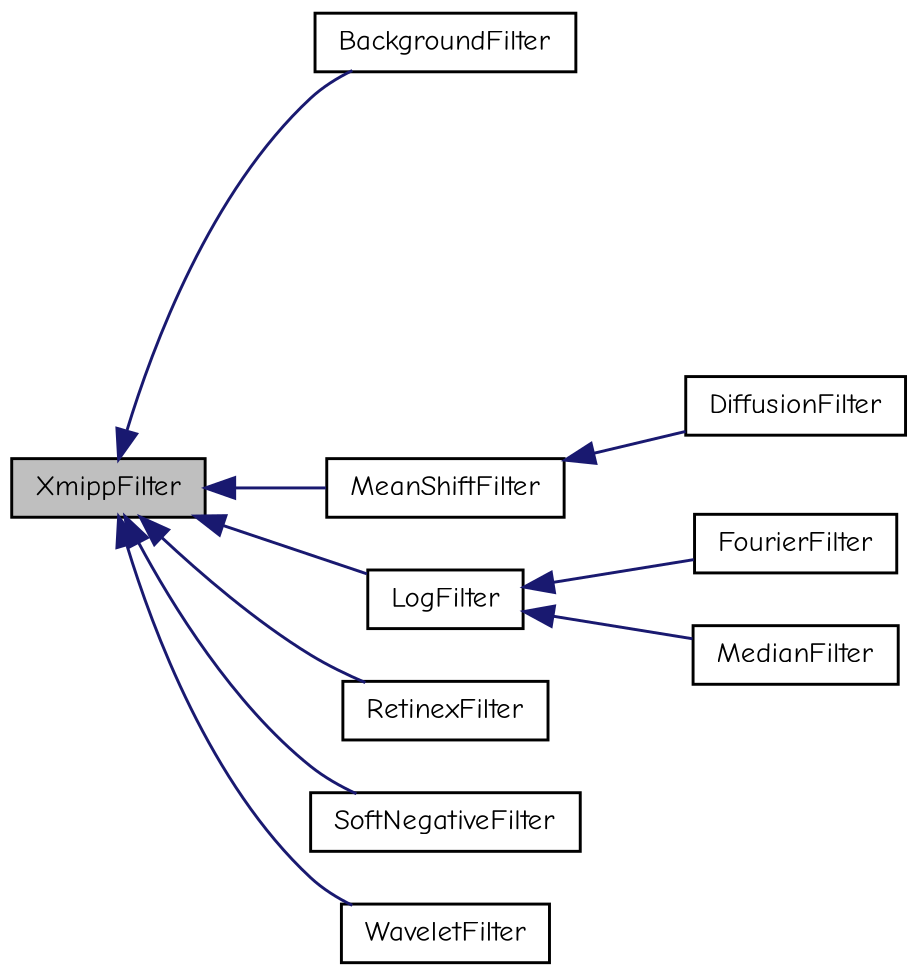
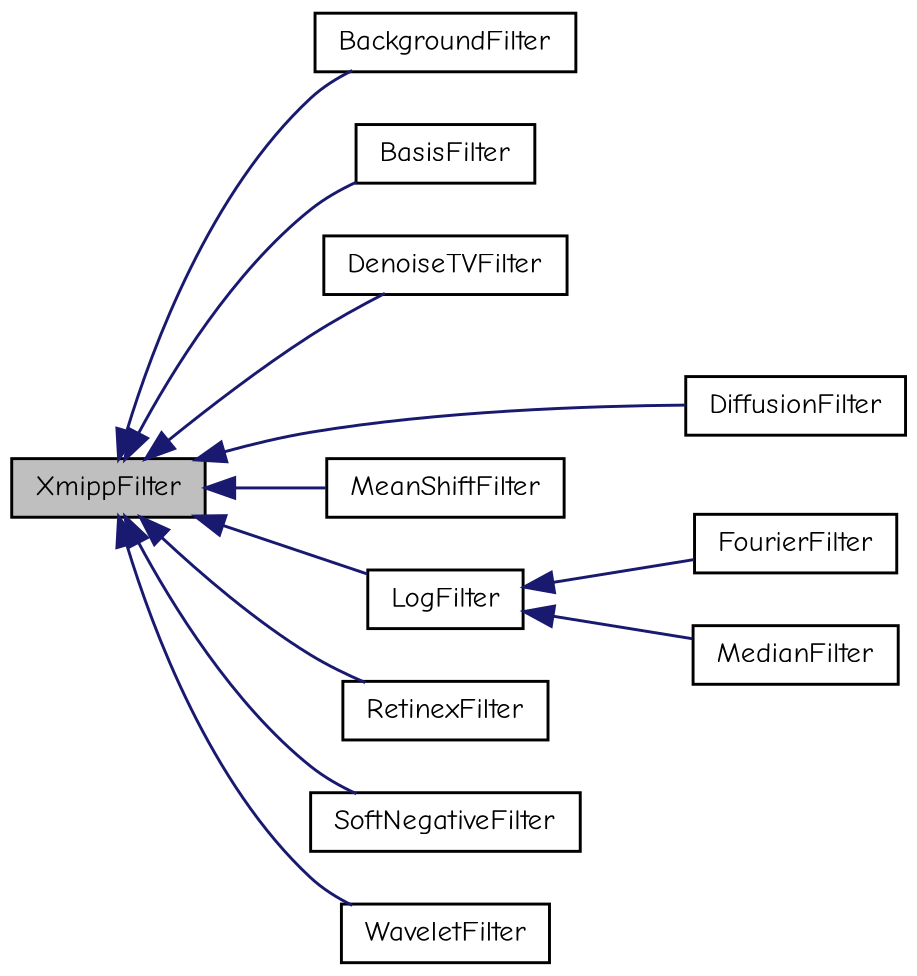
node "BasisFilter": added
node "DenoiseTVFilter": added
edge "DiffusionFilter" -> "MeanShiftFilter": now "DiffusionFilter" -> "XmippFilter"
